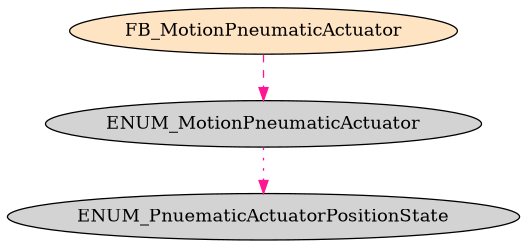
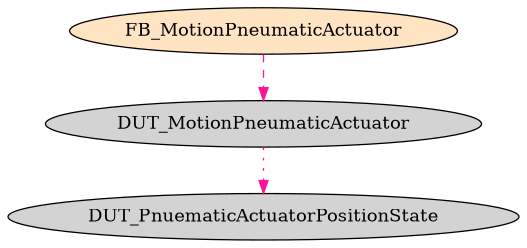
node "ENUM_MotionPneumaticActuator": label "ENUM_MotionPneumaticActuator" -> "DUT_MotionPneumaticActuator"
node "ENUM_PnuematicActuatorPositionState": label "ENUM_PnuematicActuatorPositionState" -> "DUT_PnuematicActuatorPositionState"
